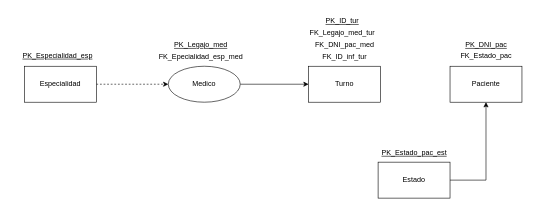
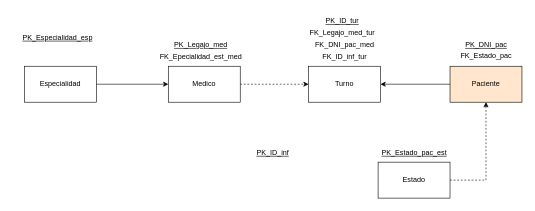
node "PK_Especialidad_esp": moved (57, 56) -> (57, 38)
node "FK_Epecialidad_esp_med": label "FK_Epecialidad_esp_med" -> "FK_Epecialidad_est_med"
edge "Especialidad" -> "Medico": style dashed -> solid
node "Medico": shape ellipse -> rectangle
edge "Medico" -> "Turno": style solid -> dashed
edge "Paciente" -> "Turno": added
node "Paciente": fillcolor #ffffff -> #ffe6cc
node "PK_ID_inf": added
edge "Estado" -> "Paciente": style solid -> dashed
